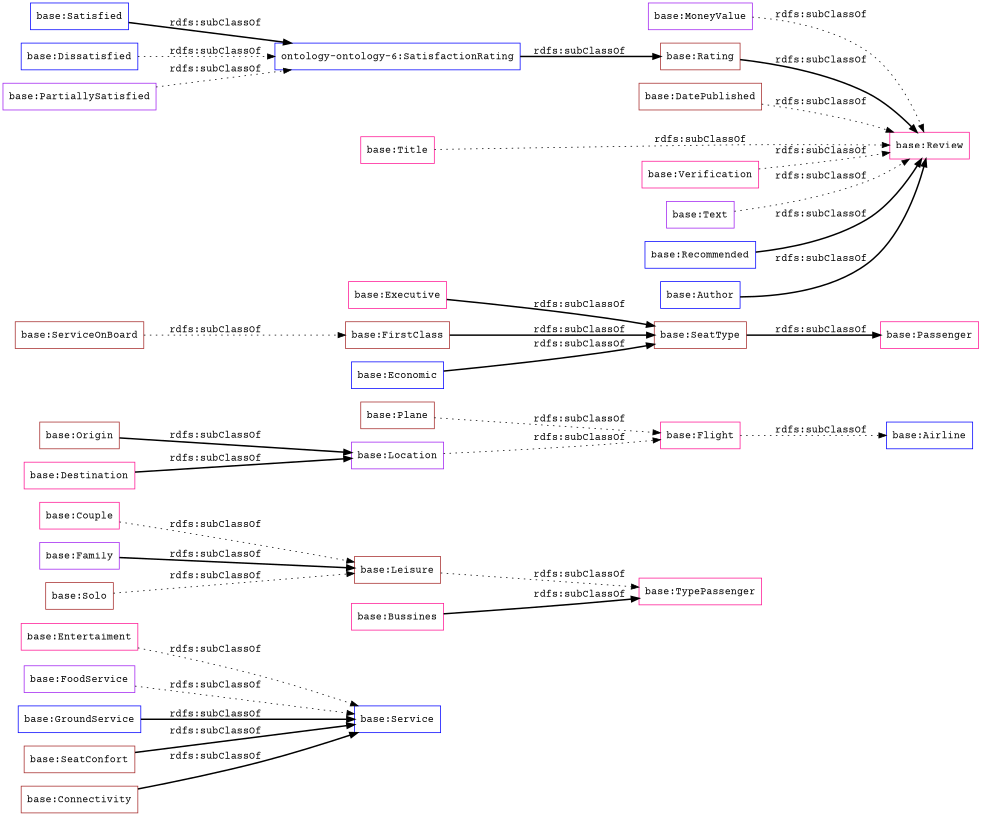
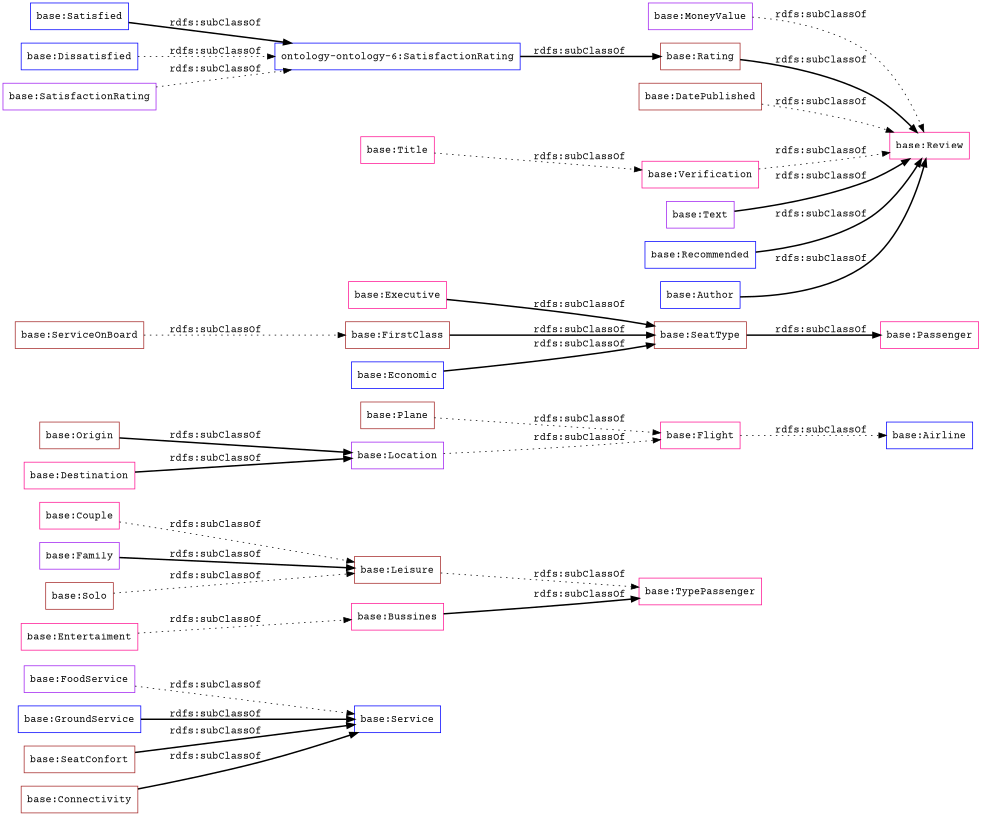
node "base:PartiallySatisfied": label "base:PartiallySatisfied" -> "base:SatisfactionRating"
edge "base:Title" -> "base:Review": now "base:Title" -> "base:Verification"
edge "base:Text" -> "base:Review": style dotted -> bold
edge "base:Entertaiment" -> "base:Service": now "base:Entertaiment" -> "base:Bussines"
